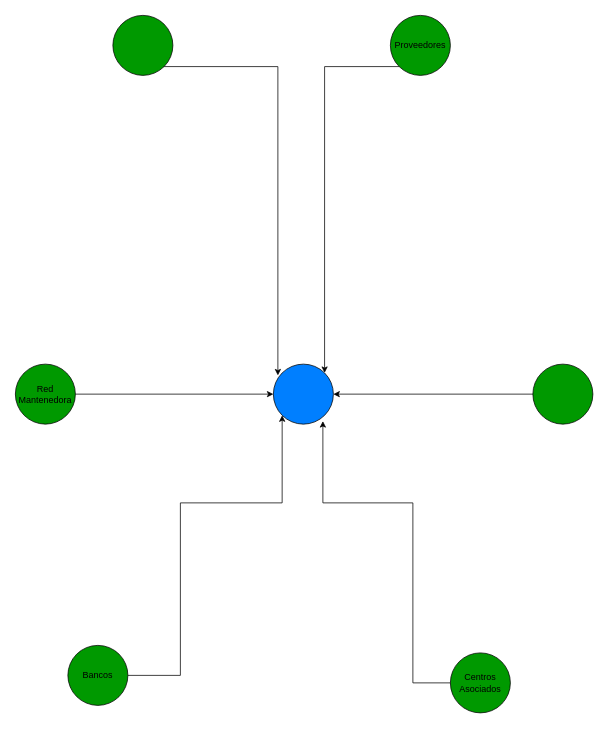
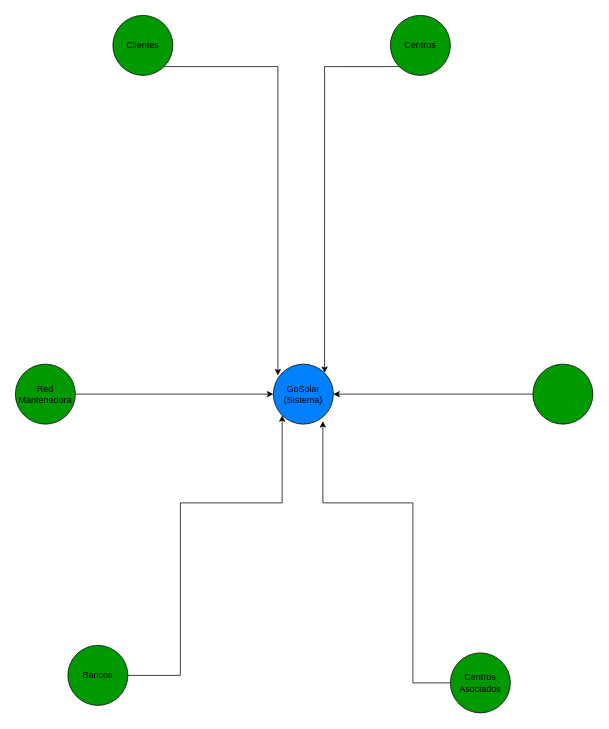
node "Clientes": added
node "Proveedores": label "Proveedores" -> "Centros"
node "GoSolar (Sistema)": added
